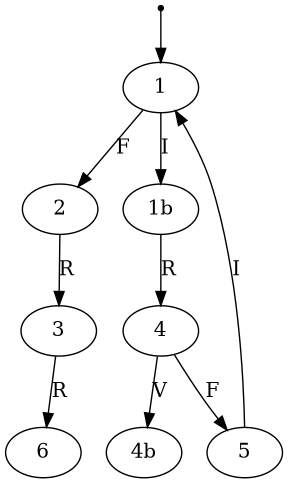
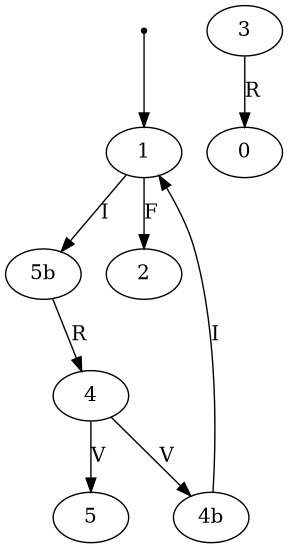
node "1b": label "1b" -> "5b"
edge "2" -> "3": removed, label "R"
edge "5" -> "1": now "4b" -> "1"
edge "4" -> "5": label "F" -> "V"
node "6": label "6" -> "0"
